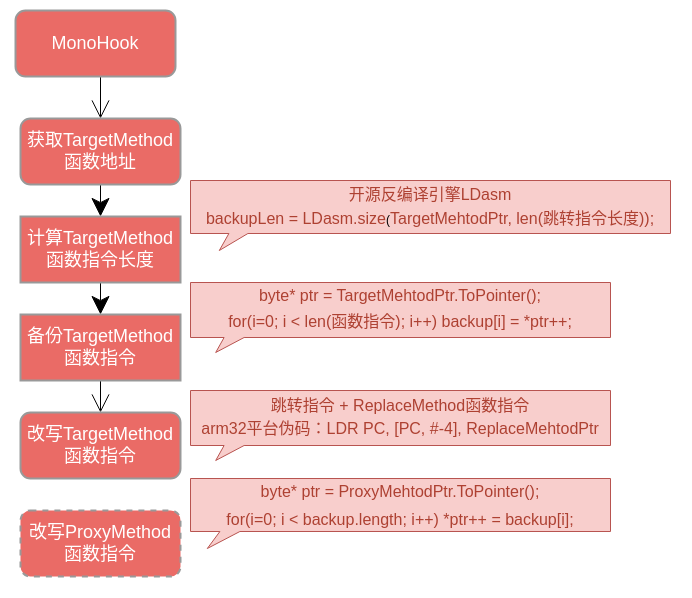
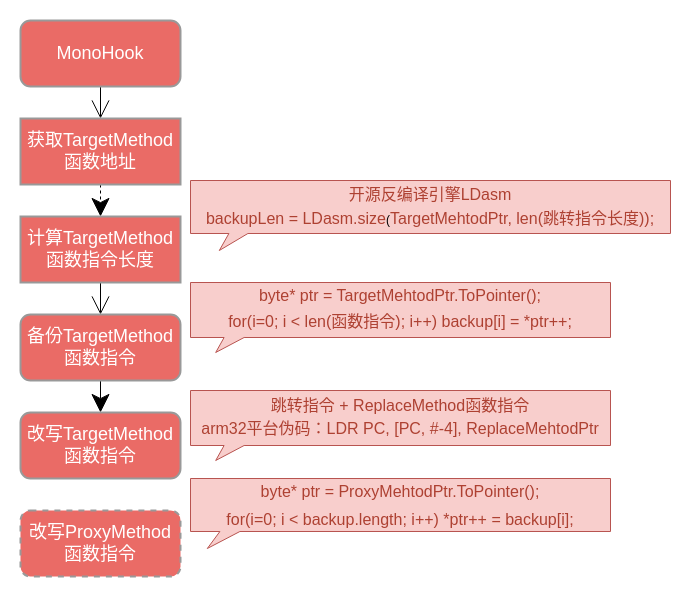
node "MonoHook": moved (96, 44) -> (101, 54)
node "获取TargetMethod 函数地址": shape rounded rectangle -> rectangle
edge "获取TargetMethod 函数地址" -> "计算TargetMethod函数指令长度": style solid -> dashed
edge "计算TargetMethod函数指令长度" -> "备份TargetMethod函数指令": arrowhead classic -> open
node "备份TargetMethod函数指令": shape rectangle -> rounded rectangle
edge "备份TargetMethod函数指令" -> "改写TargetMethod函数指令": arrowhead open -> classic
